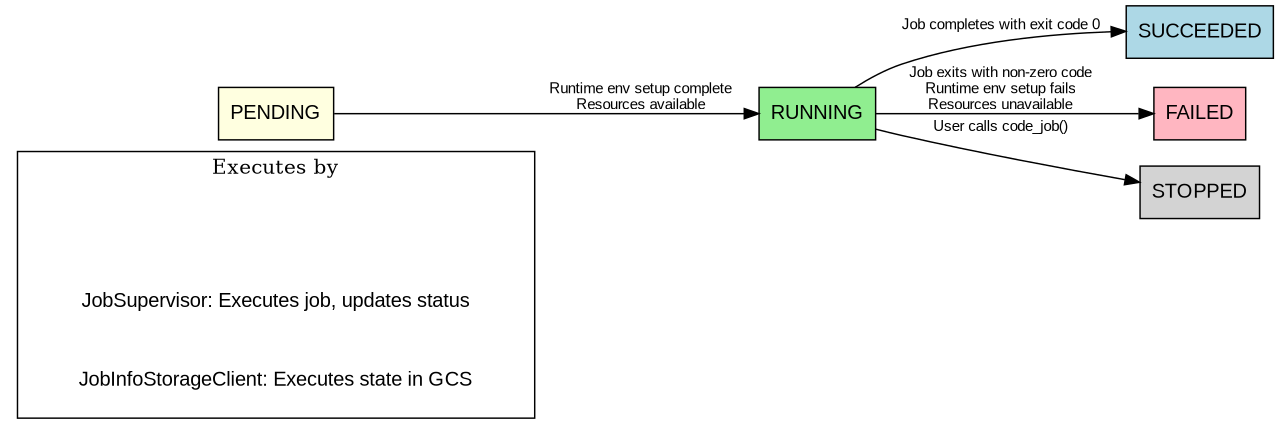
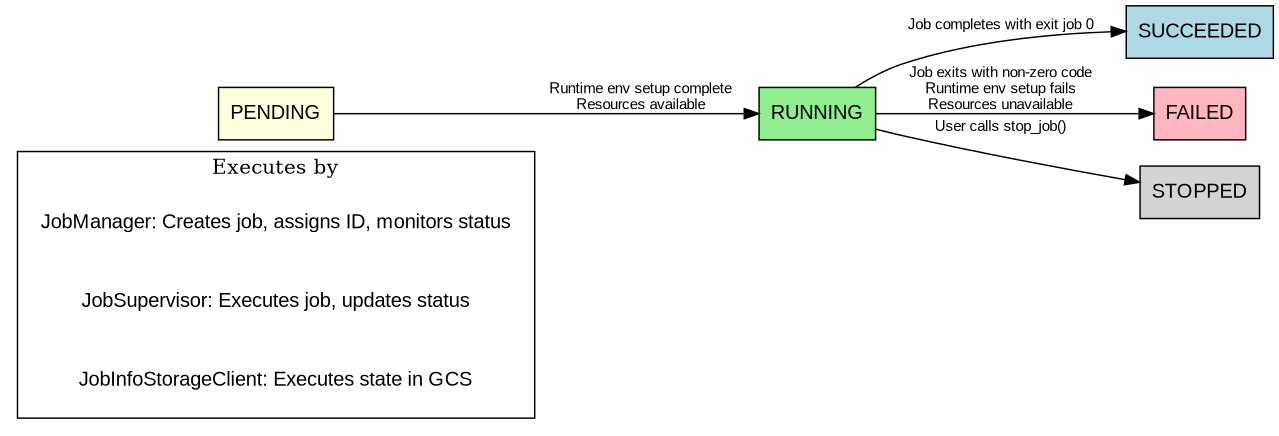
edge "RUNNING" -> "SUCCEEDED": label "Job completes with exit code 0" -> "Job completes with exit job 0"
edge "RUNNING" -> "STOPPED": label "User calls code_job()" -> "User calls stop_job()"
node "JobManager: Creates job, assigns ID, monitors status": added
